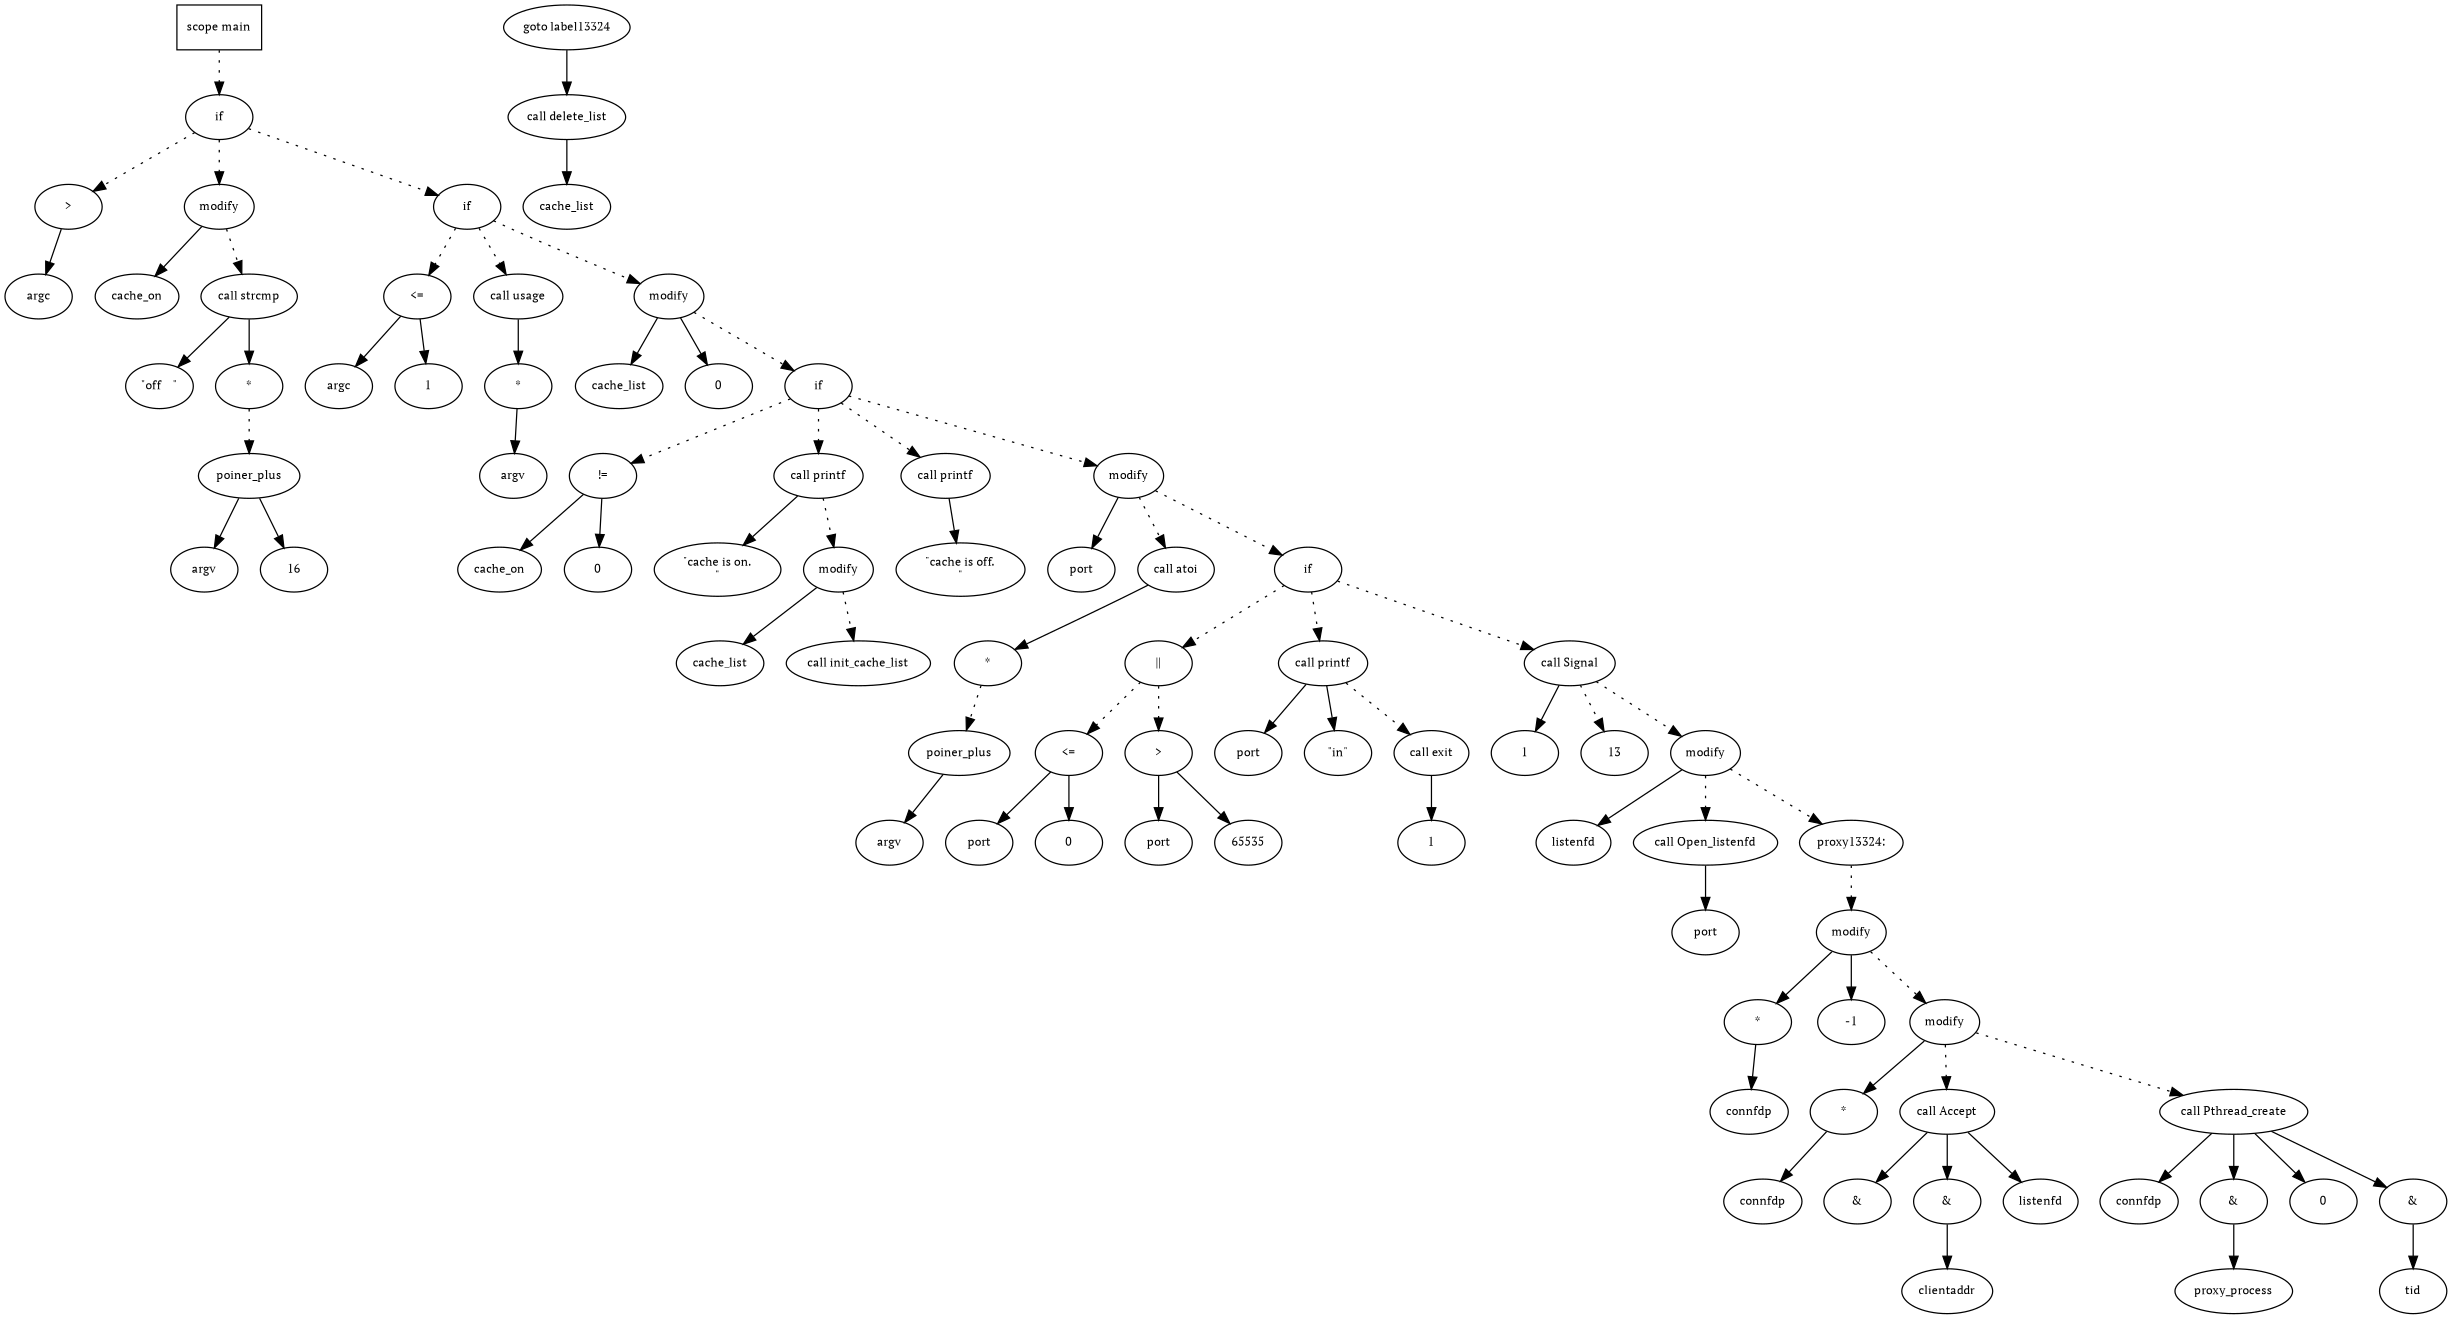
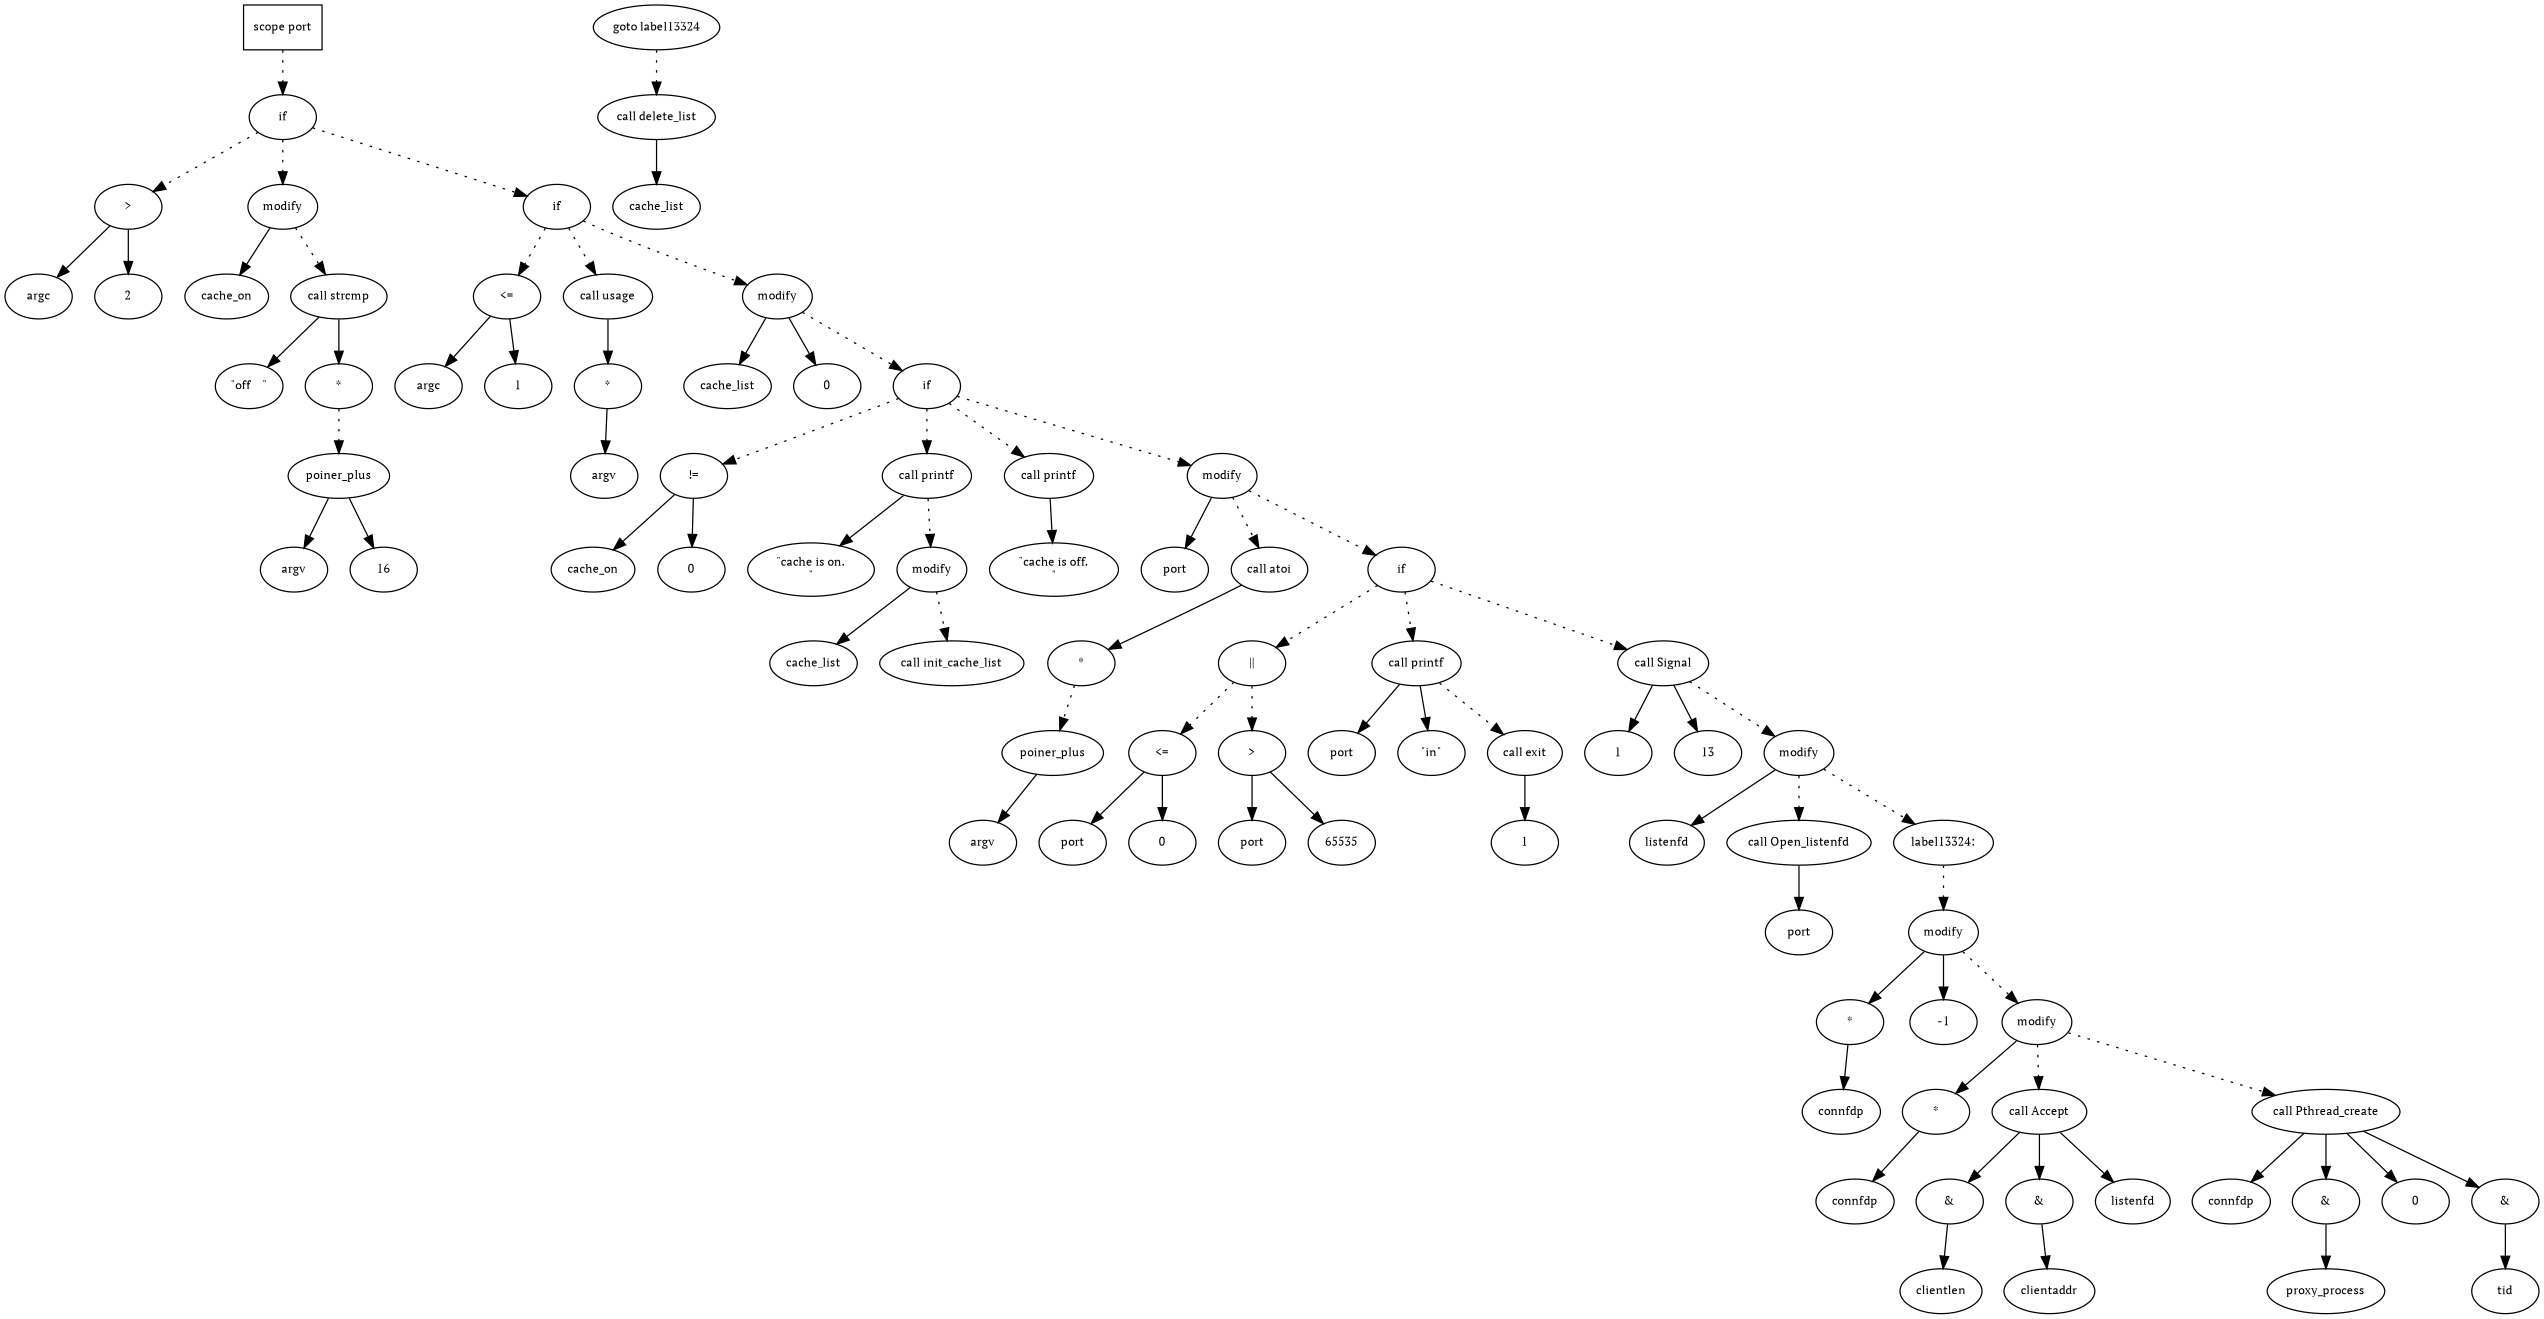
node "scope main": label "scope main" -> "scope port"
edge "goto label13324" -> "call delete_list": style solid -> dotted
node "2": added
edge "call Signal" -> "13": style dotted -> solid
node "proxy13324:": label "proxy13324:" -> "label13324:"
node "clientlen": added
